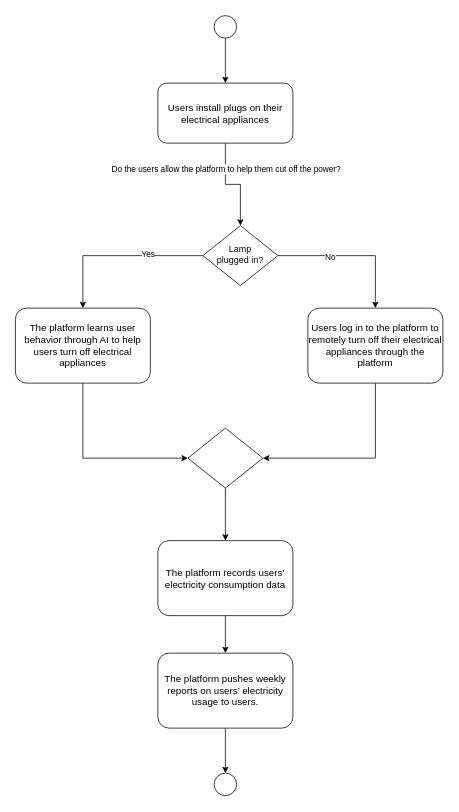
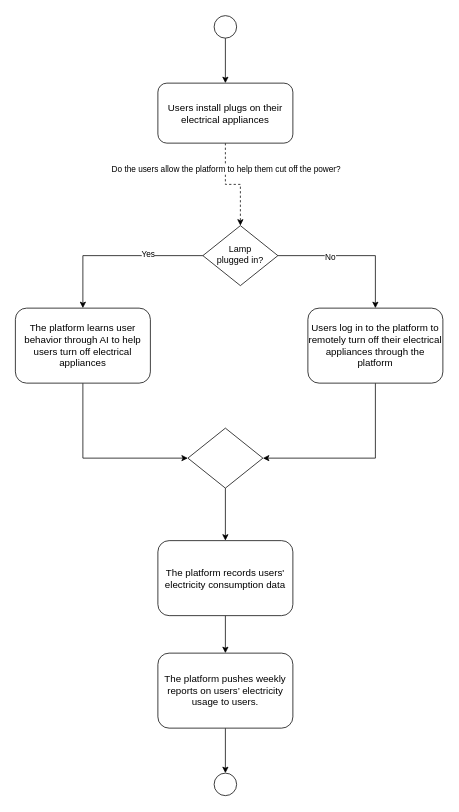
edge "Users install plugs on their electrical appliances" -> "Lamp plugged in?": style solid -> dashed
